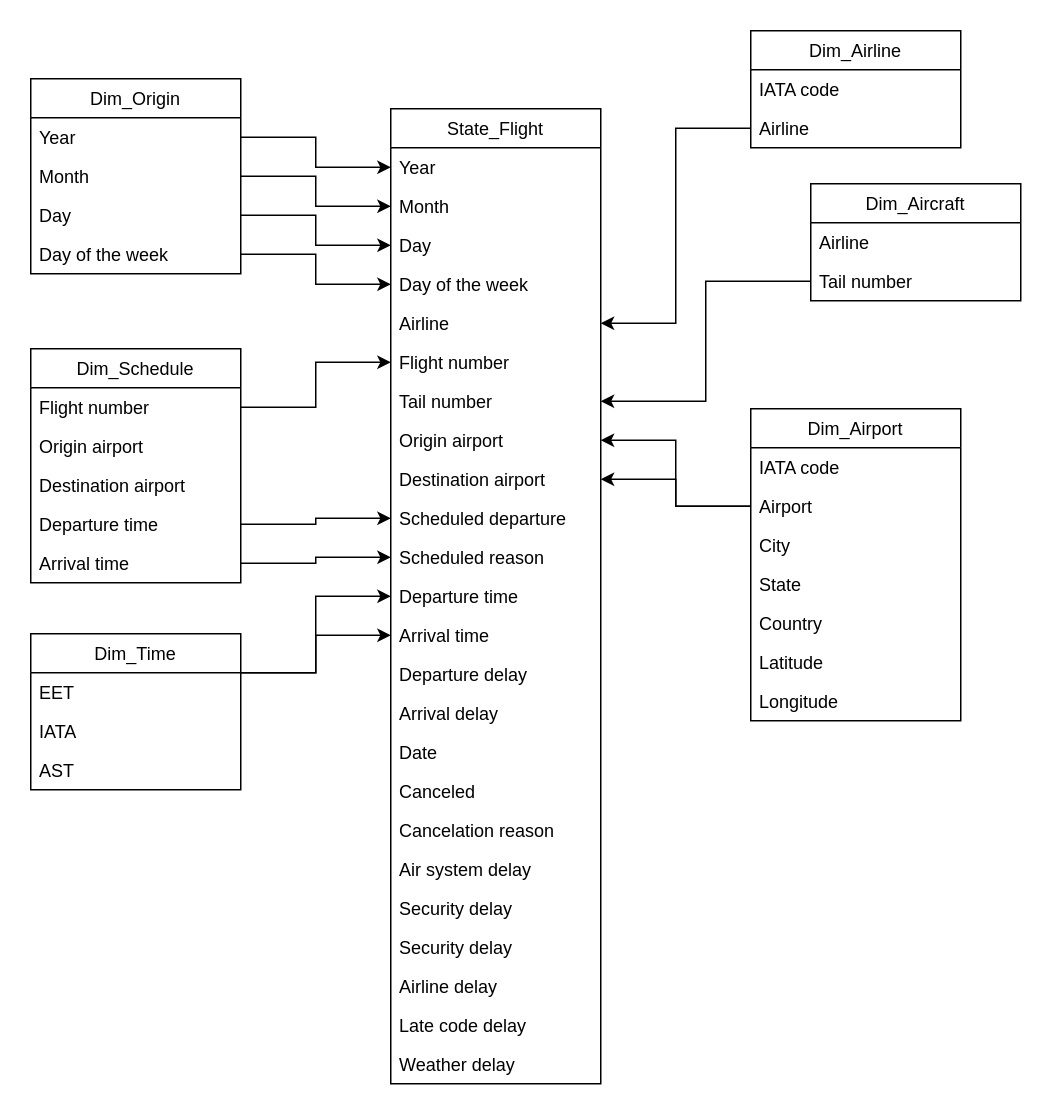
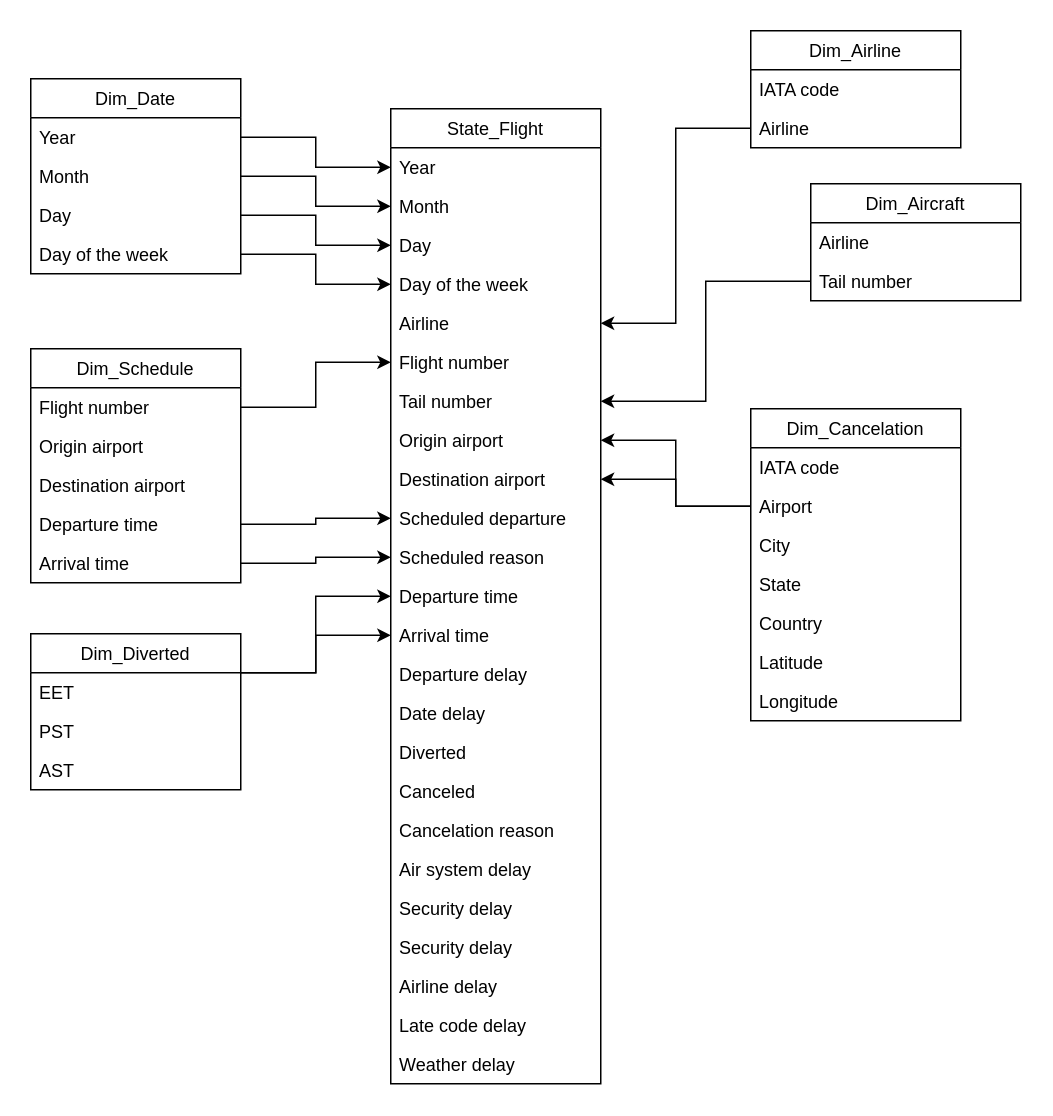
node "Dim_Origin": label "Dim_Origin" -> "Dim_Date"
node "Dim_Airport": label "Dim_Airport" -> "Dim_Cancelation"
node "Dim_Time": label "Dim_Time" -> "Dim_Diverted"
node "Arrival delay": label "Arrival delay" -> "Date delay"
node "IATA": label "IATA" -> "PST"
node "Date": label "Date" -> "Diverted"
